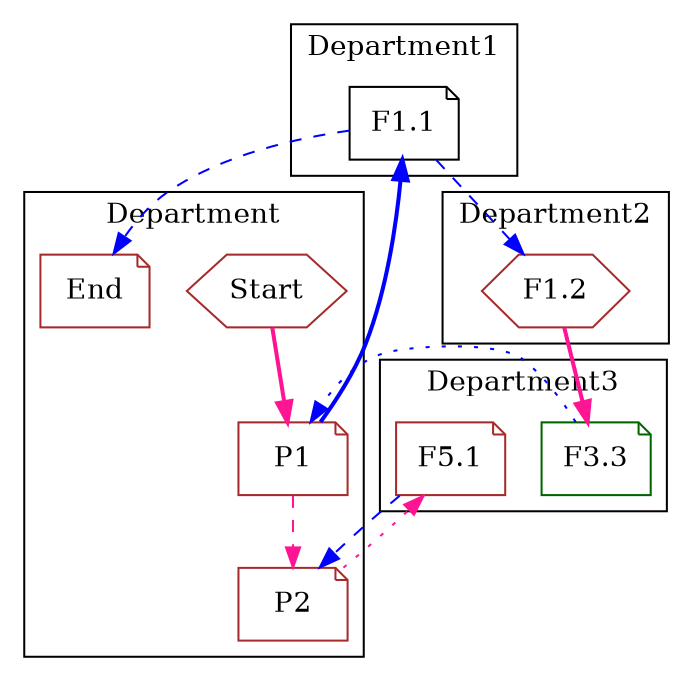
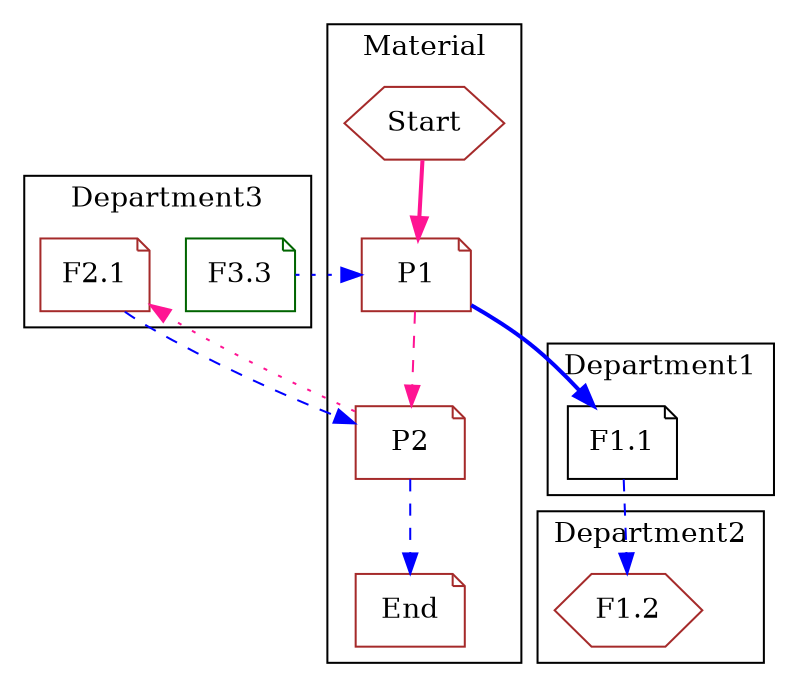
edge "F1.1" -> "End": now "P2" -> "End"
cluster "Department": label "Department" -> "Material"
edge "F1.2" -> "F3.3": removed
node "F5.1": label "F5.1" -> "F2.1"
